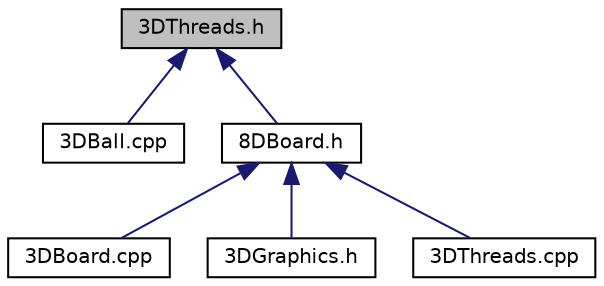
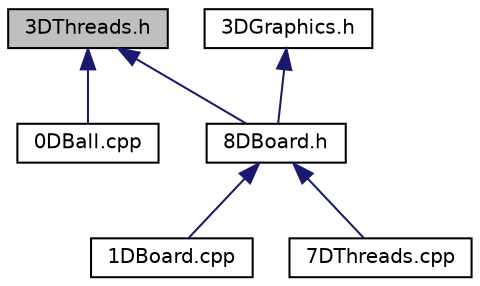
node "3DBall.cpp": label "3DBall.cpp" -> "0DBall.cpp"
edge "3DGraphics.h" -> "8DBoard.h": reversed
node "3DBoard.cpp": label "3DBoard.cpp" -> "1DBoard.cpp"
node "3DThreads.cpp": label "3DThreads.cpp" -> "7DThreads.cpp"
